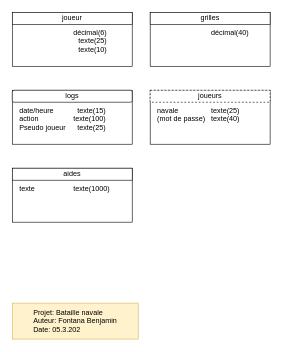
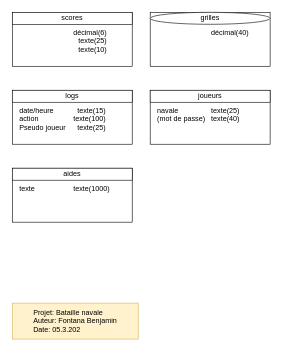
node "joueur": label "joueur" -> "scores"
node "grilles": shape rectangle -> ellipse
node "logs": shape rounded rectangle -> rectangle
node "joueurs": style dashed -> solid
